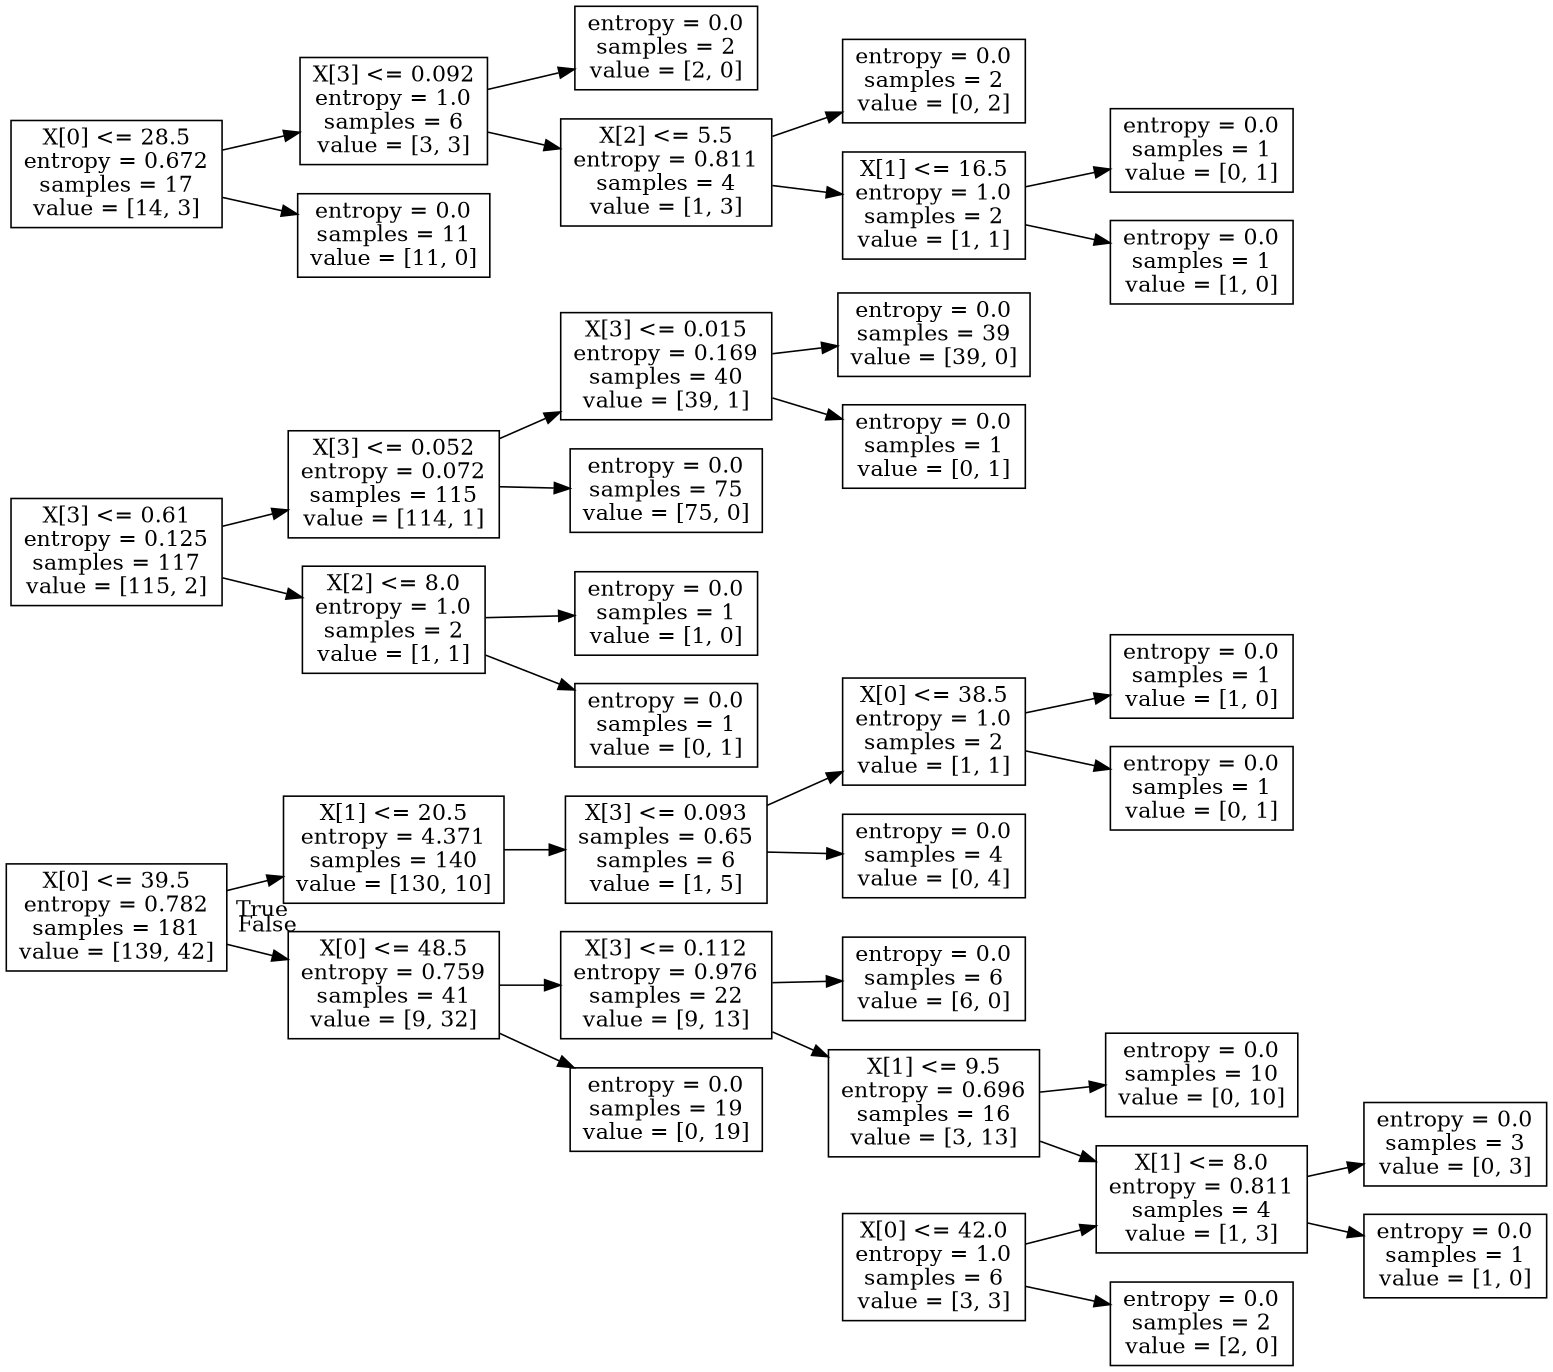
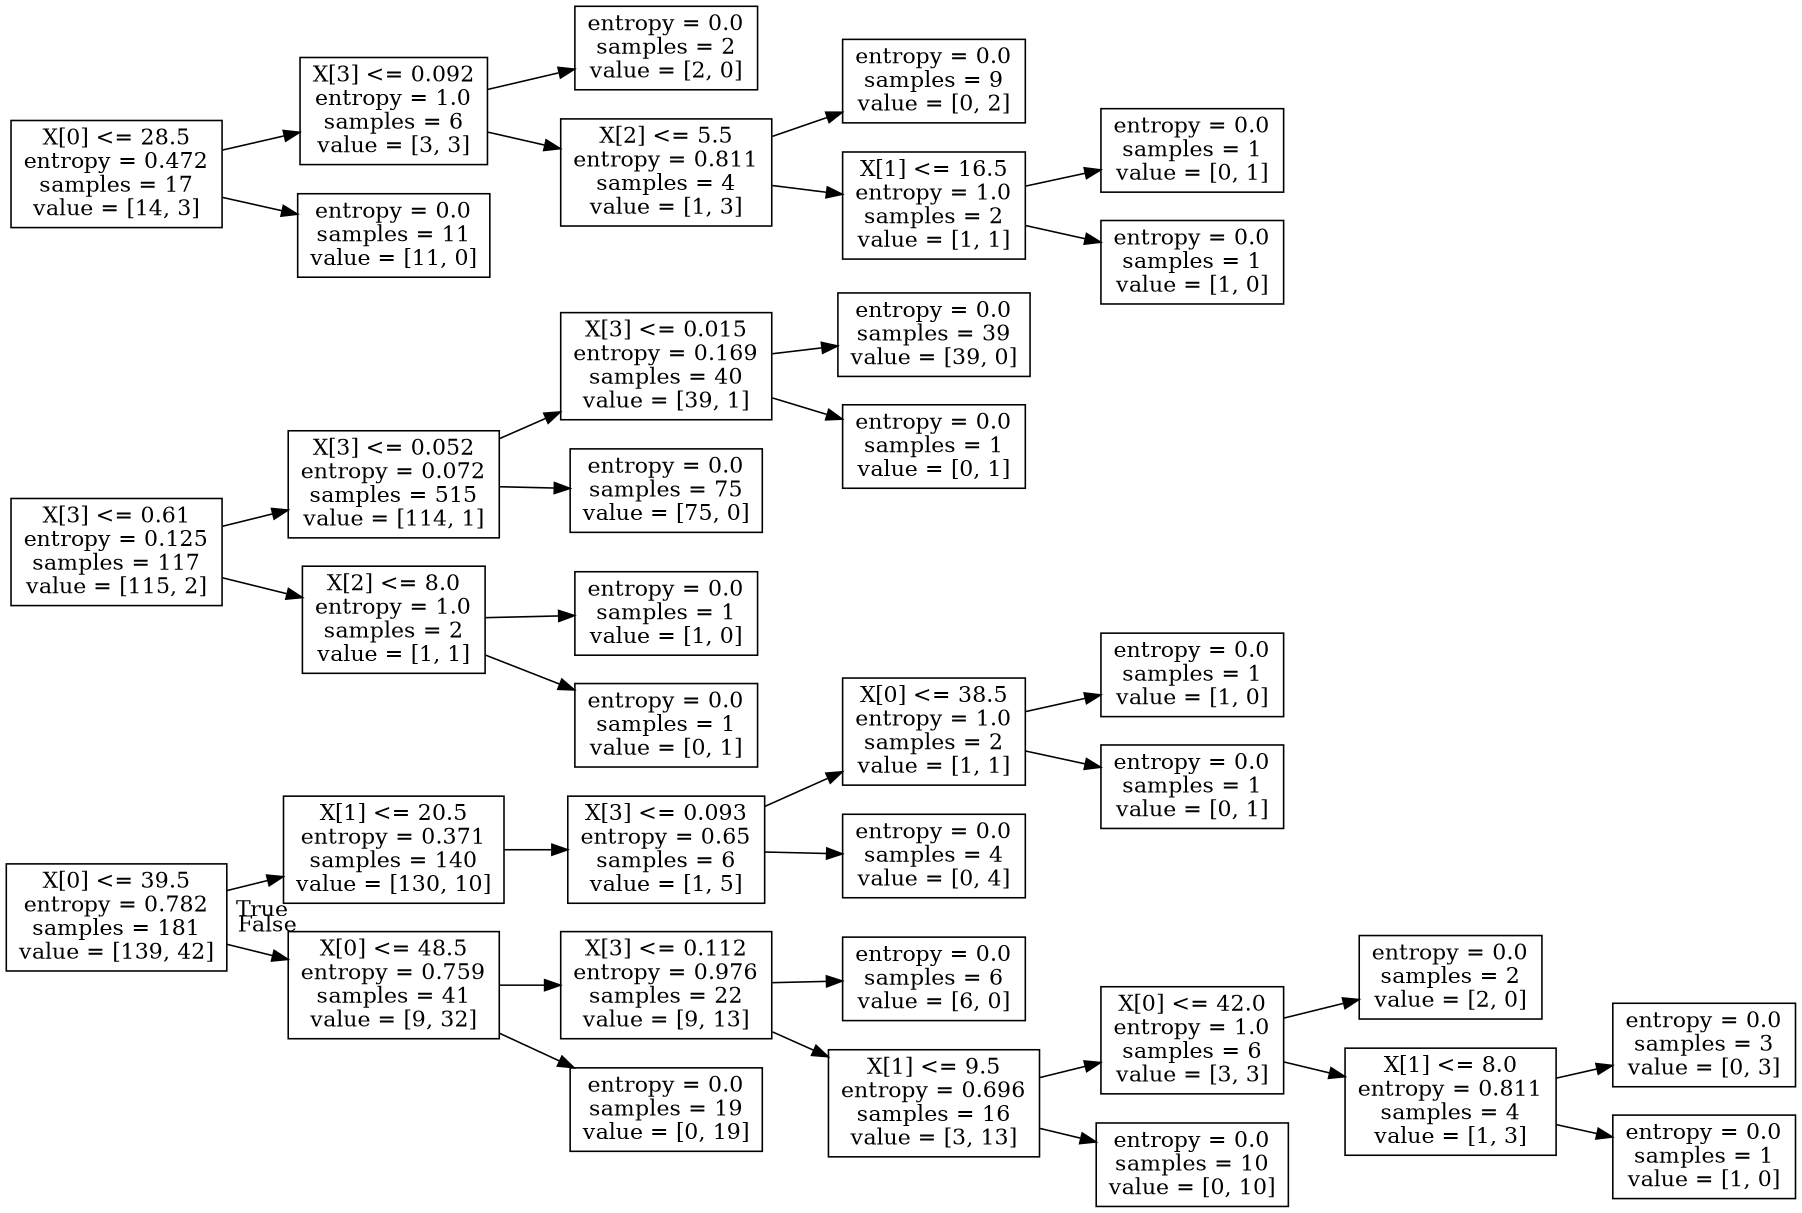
node "entropy = 0.0 samples = 2 value = [0, 2]": label "entropy = 0.0 samples = 2 value = [0, 2]" -> "entropy = 0.0 samples = 9 value = [0, 2]"
node "X[0] <= 28.5 entropy = 0.672 samples = 17 value = [14, 3]": label "X[0] <= 28.5 entropy = 0.672 samples = 17 value = [14, 3]" -> "X[0] <= 28.5 entropy = 0.472 samples = 17 value = [14, 3]"
node "X[3] <= 0.052 entropy = 0.072 samples = 115 value = [114, 1]": label "X[3] <= 0.052 entropy = 0.072 samples = 115 value = [114, 1]" -> "X[3] <= 0.052 entropy = 0.072 samples = 515 value = [114, 1]"
node "X[1] <= 20.5 entropy = 4.371 samples = 140 value = [130, 10]": label "X[1] <= 20.5 entropy = 4.371 samples = 140 value = [130, 10]" -> "X[1] <= 20.5 entropy = 0.371 samples = 140 value = [130, 10]"
node "X[3] <= 0.093 samples = 0.65 samples = 6 value = [1, 5]": label "X[3] <= 0.093 samples = 0.65 samples = 6 value = [1, 5]" -> "X[3] <= 0.093 entropy = 0.65 samples = 6 value = [1, 5]"
edge "X[1] <= 9.5 entropy = 0.696 samples = 16 value = [3, 13]" -> "X[1] <= 8.0 entropy = 0.811 samples = 4 value = [1, 3]": now "X[1] <= 9.5 entropy = 0.696 samples = 16 value = [3, 13]" -> "X[0] <= 42.0 entropy = 1.0 samples = 6 value = [3, 3]"
